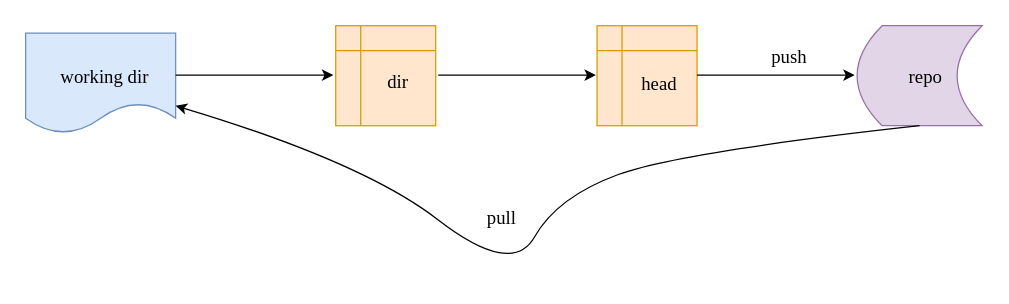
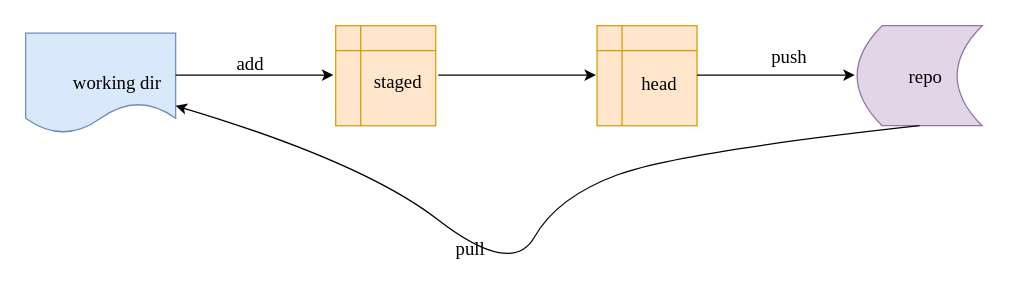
node "add": added
node "working dir": moved (105, 76) -> (117, 82)
node "dir": label "dir" -> "staged"
node "pull": moved (502, 217) -> (471, 248)
